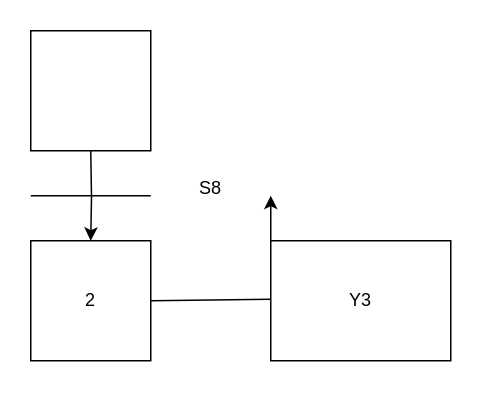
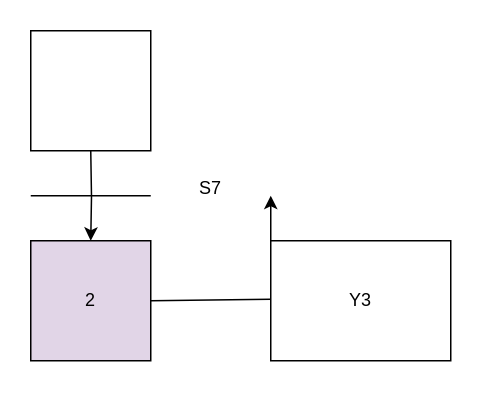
node "S8": label "S8" -> "S7"
node "2": fillcolor #ffffff -> #e1d5e7
